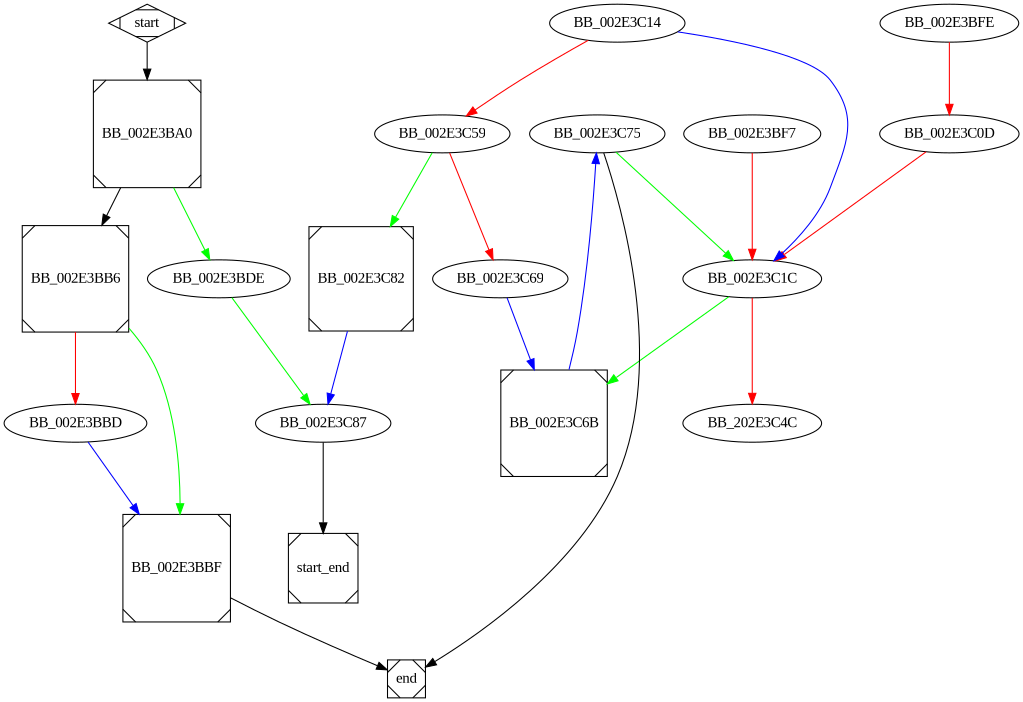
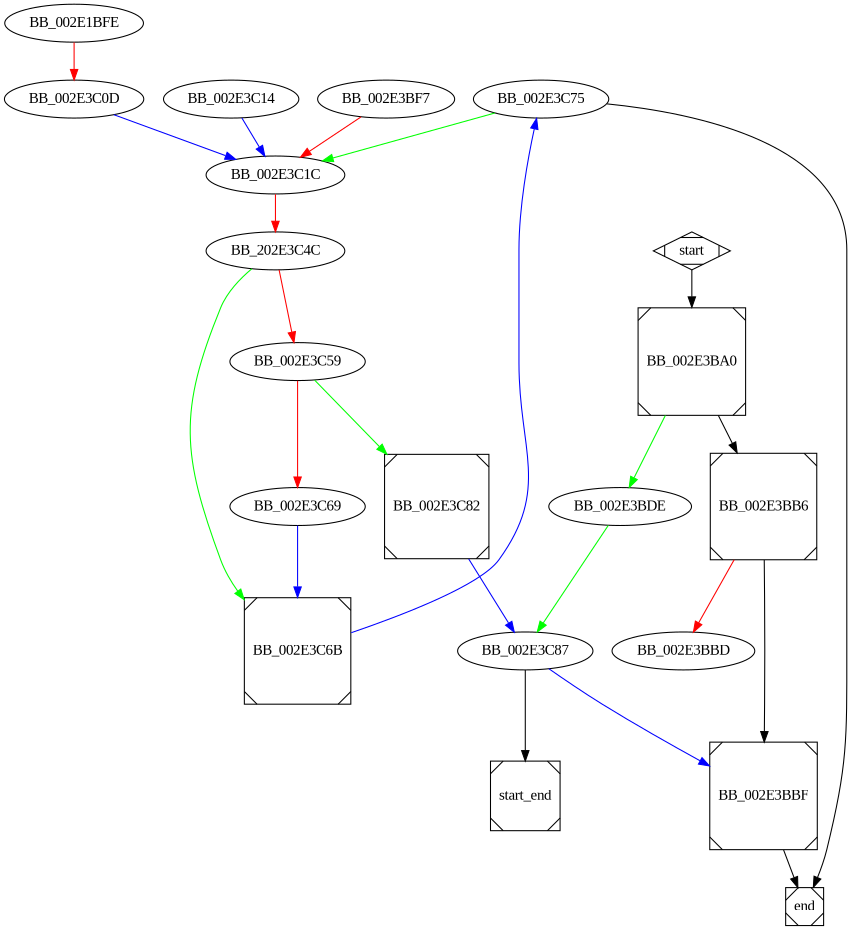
node "BB_002E3BFE": label "BB_002E3BFE" -> "BB_002E1BFE"
edge "BB_002E3C14" -> "BB_002E3C59": now "BB_202E3C4C" -> "BB_002E3C59"
edge "BB_002E3C0D" -> "BB_002E3C1C": color red -> blue
edge "BB_002E3C1C" -> "BB_002E3C6B": now "BB_202E3C4C" -> "BB_002E3C6B"
edge "BB_002E3BB6" -> "BB_002E3BBF": color green -> black
edge "BB_002E3BBD" -> "BB_002E3BBF": now "BB_002E3C87" -> "BB_002E3BBF"
